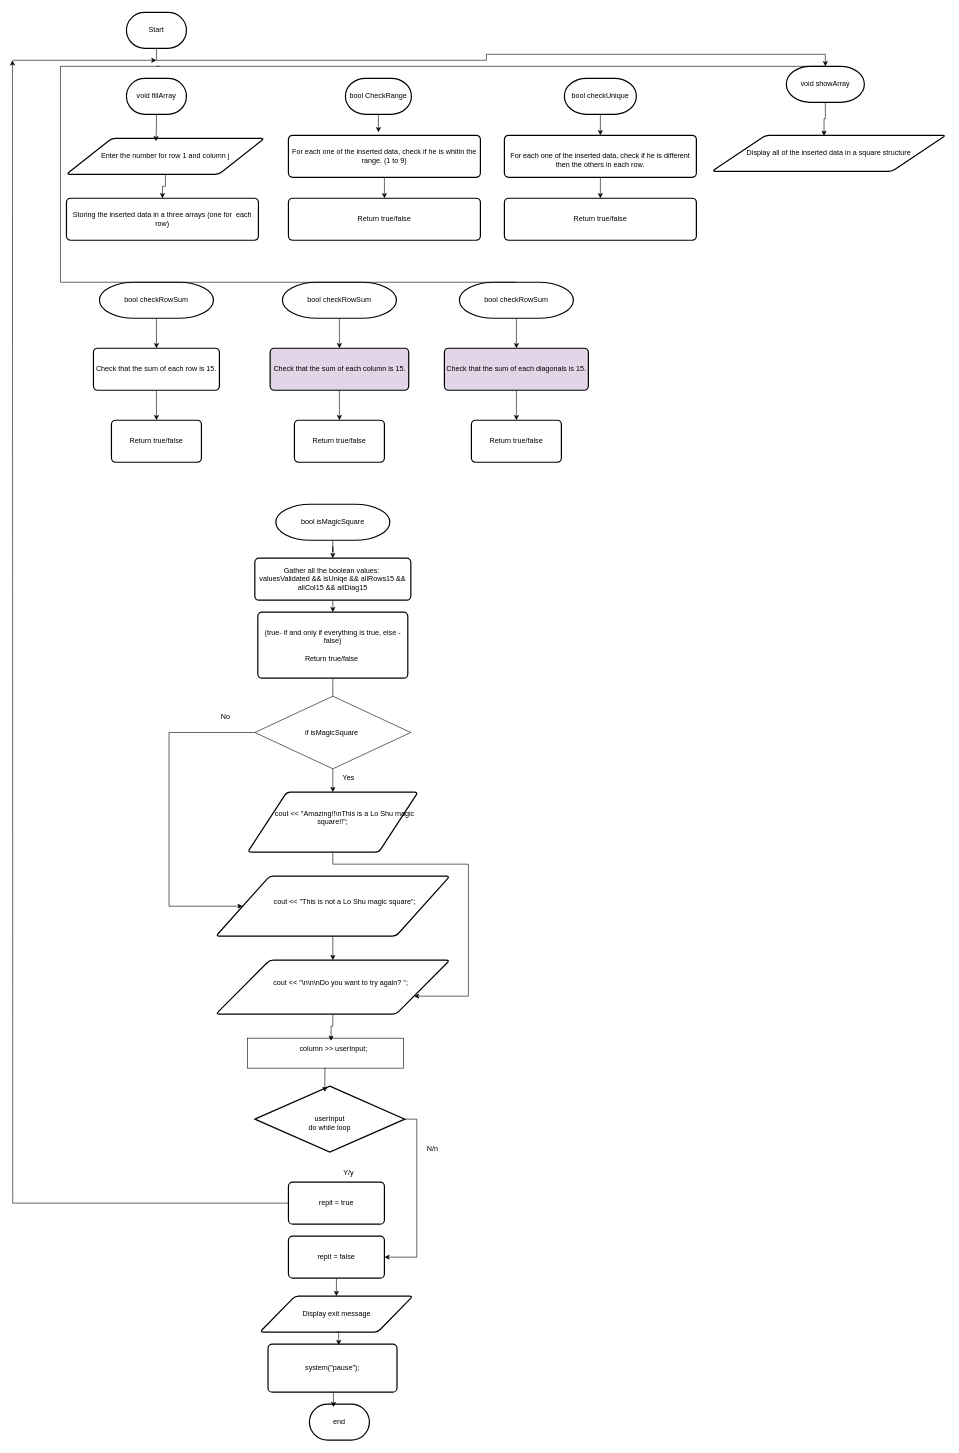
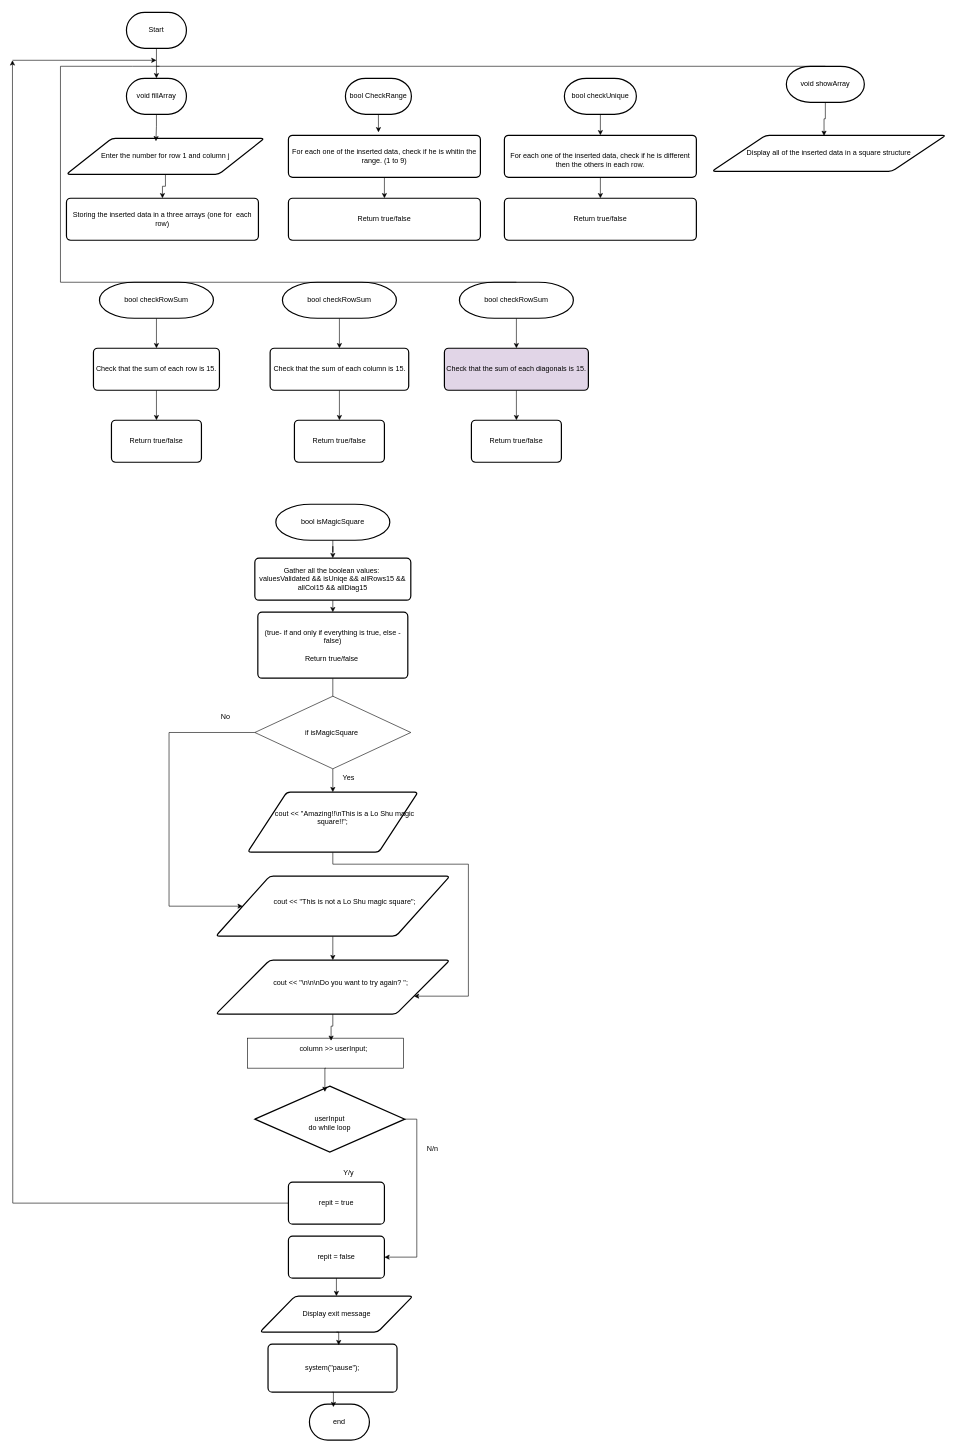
edge "Start" -> "void showArray": now "Start" -> "void fillArray"
node "Check that the sum of each column is 15.": fillcolor #e1d5e7 -> #ffffff
